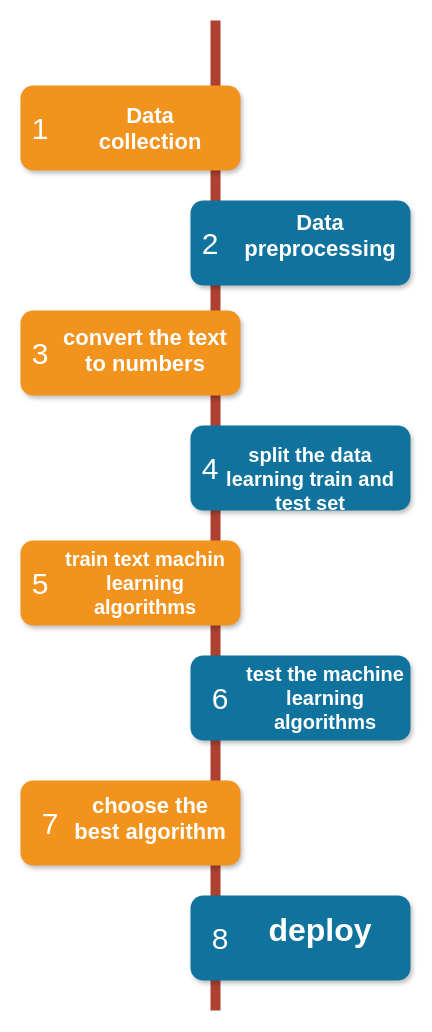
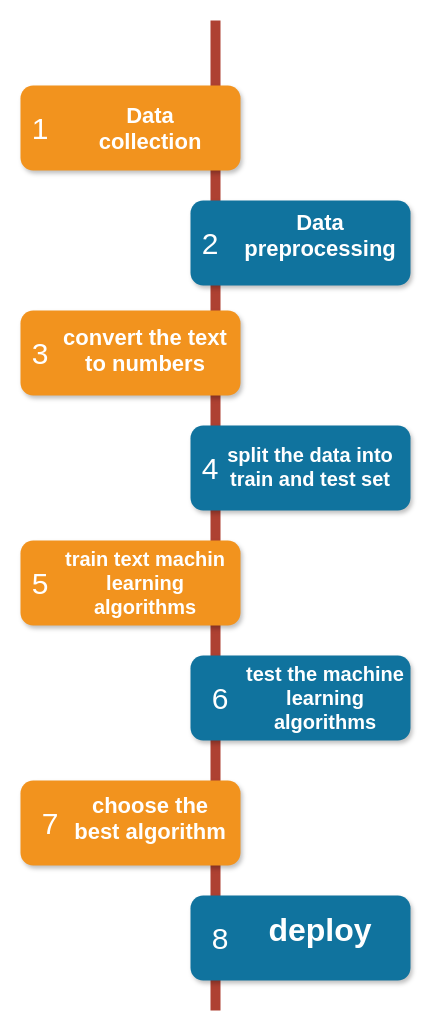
node "split the data learning train and test set": label "split the data learning train and test set" -> "split the data into train and test set"
